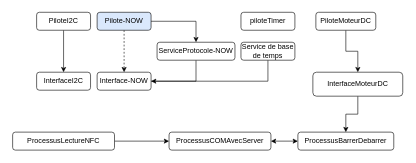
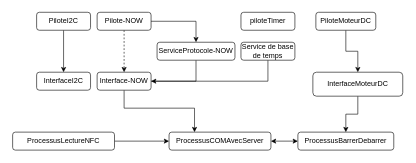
node "Pilote-NOW": fillcolor #dae8fc -> #ffffff
edge "Interface-NOW" -> "ProcessusCOMAvecServer": added
